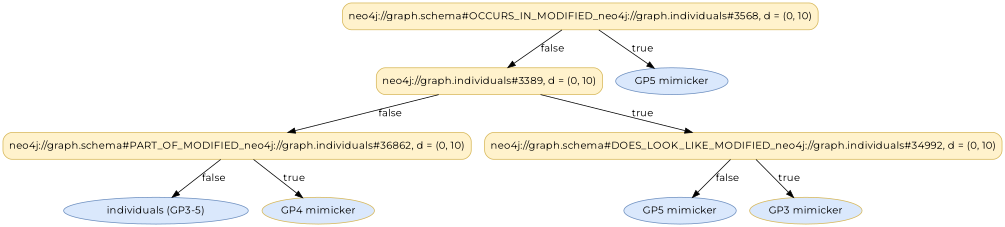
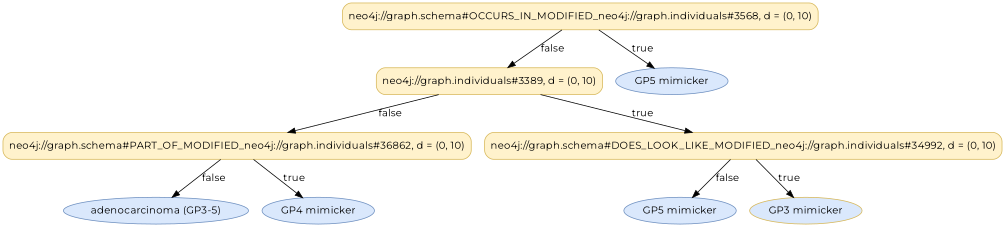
node "individuals (GP3-5)": label "individuals (GP3-5)" -> "adenocarcinoma (GP3-5)"
node "GP4 mimicker": color #d6b656 -> #6c8ebf
